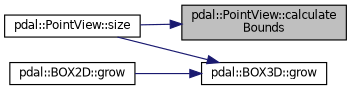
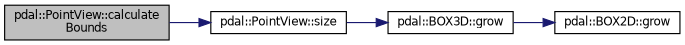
edge "pdal::PointView::size" -> "pdal::PointView::calculate Bounds": reversed
edge "pdal::BOX2D::grow" -> "pdal::BOX3D::grow": reversed
